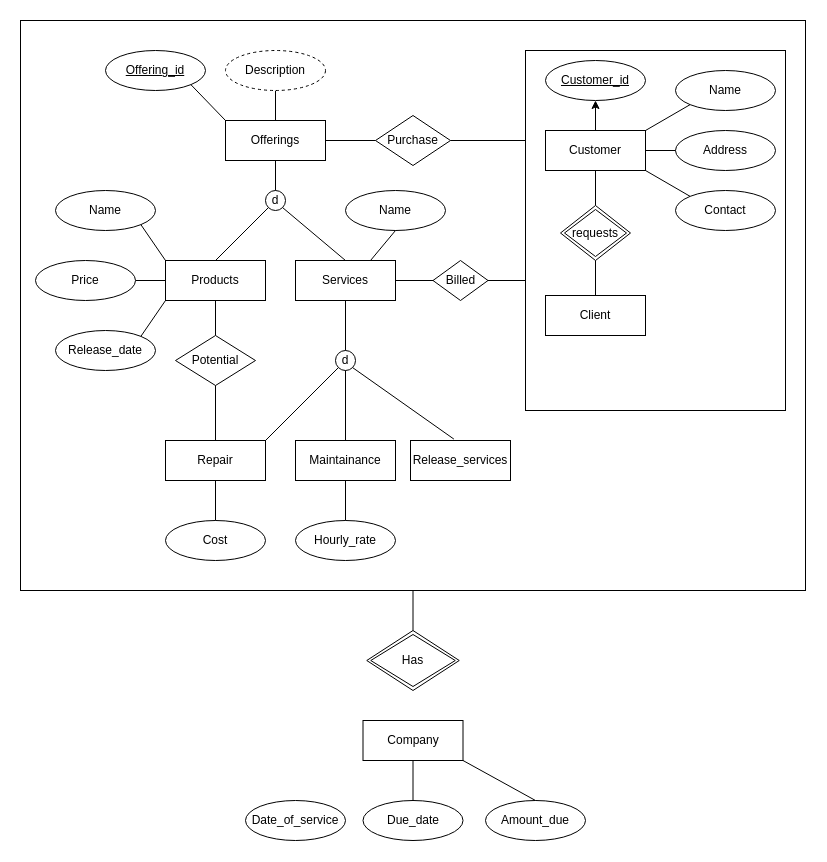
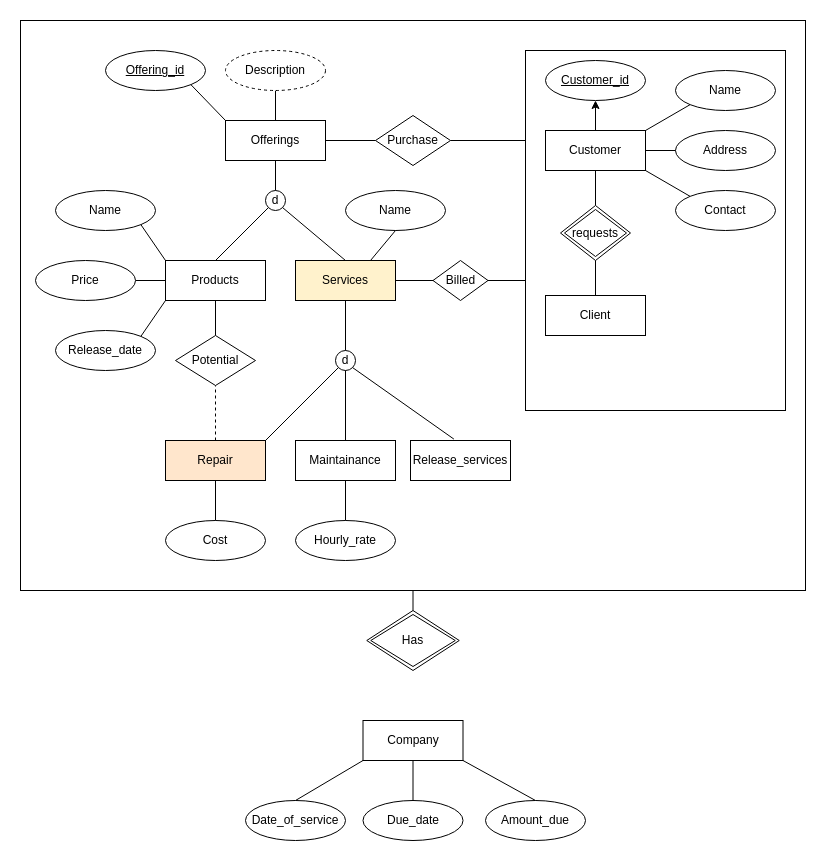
node "Services": fillcolor #ffffff -> #fff2cc
edge "Potential" -- "Repair": style solid -> dashed
node "Repair": fillcolor #ffffff -> #ffe6cc
node "Has": moved (413, 661) -> (413, 641)
edge "Company" -- "Date_of_service": added
